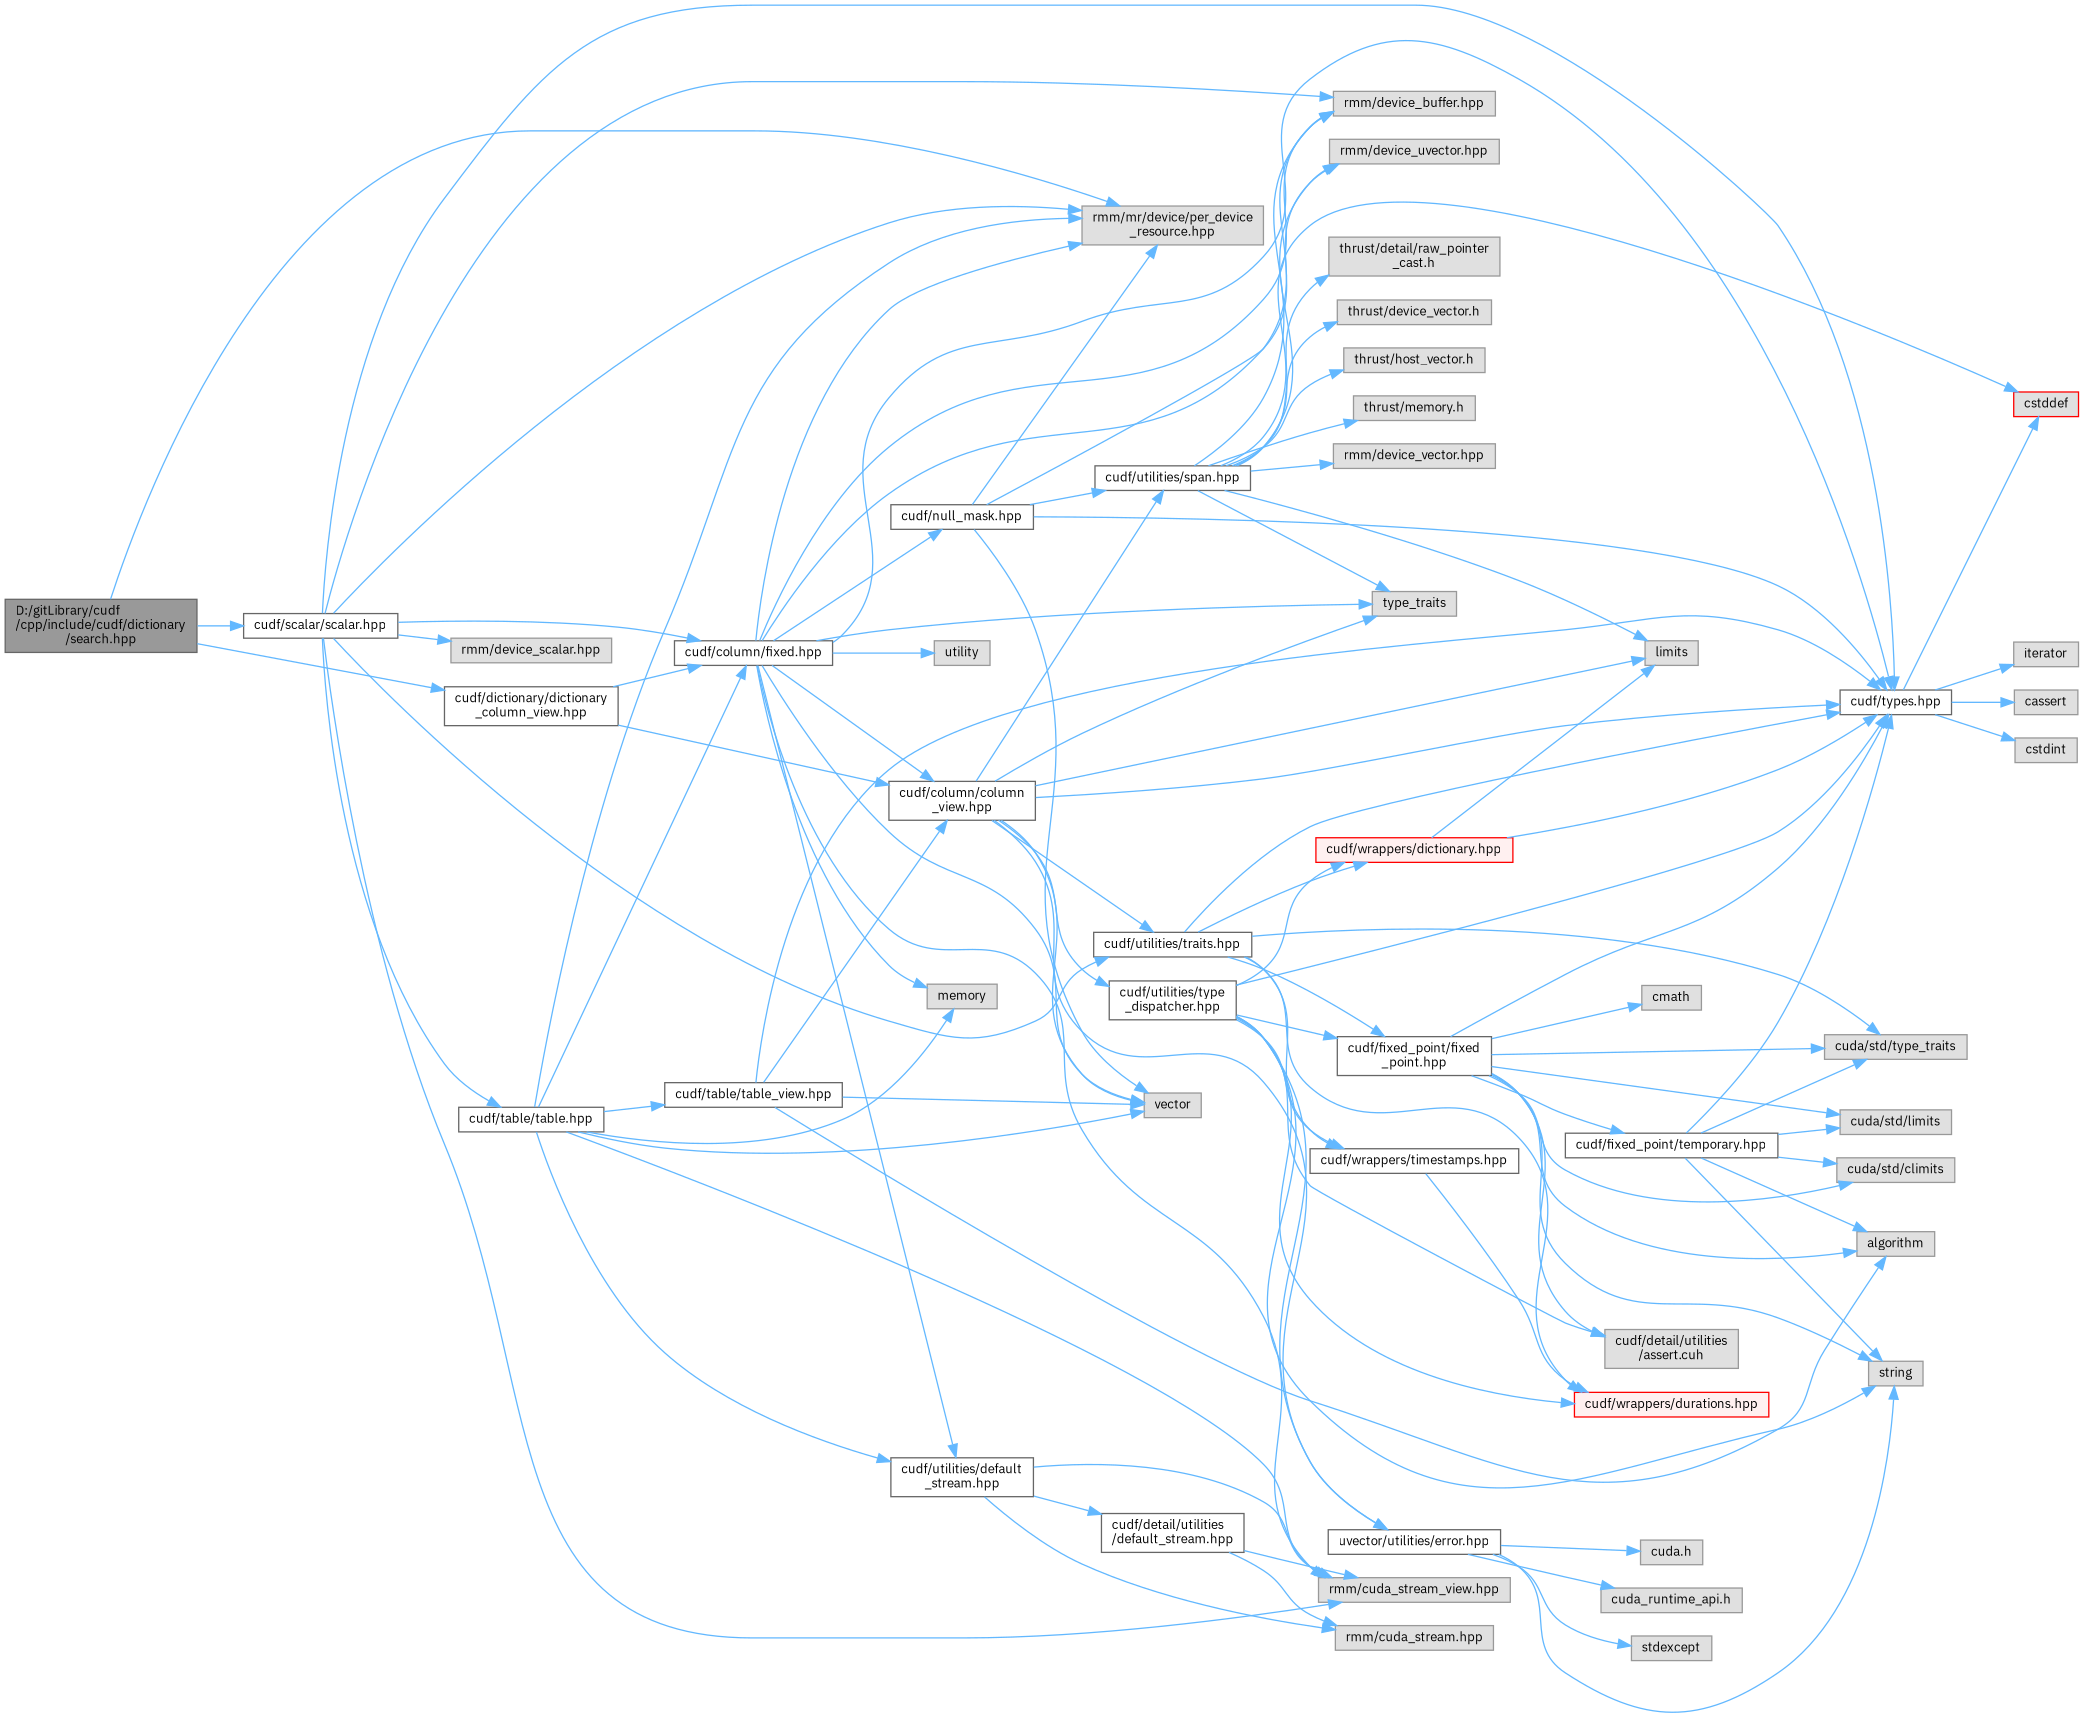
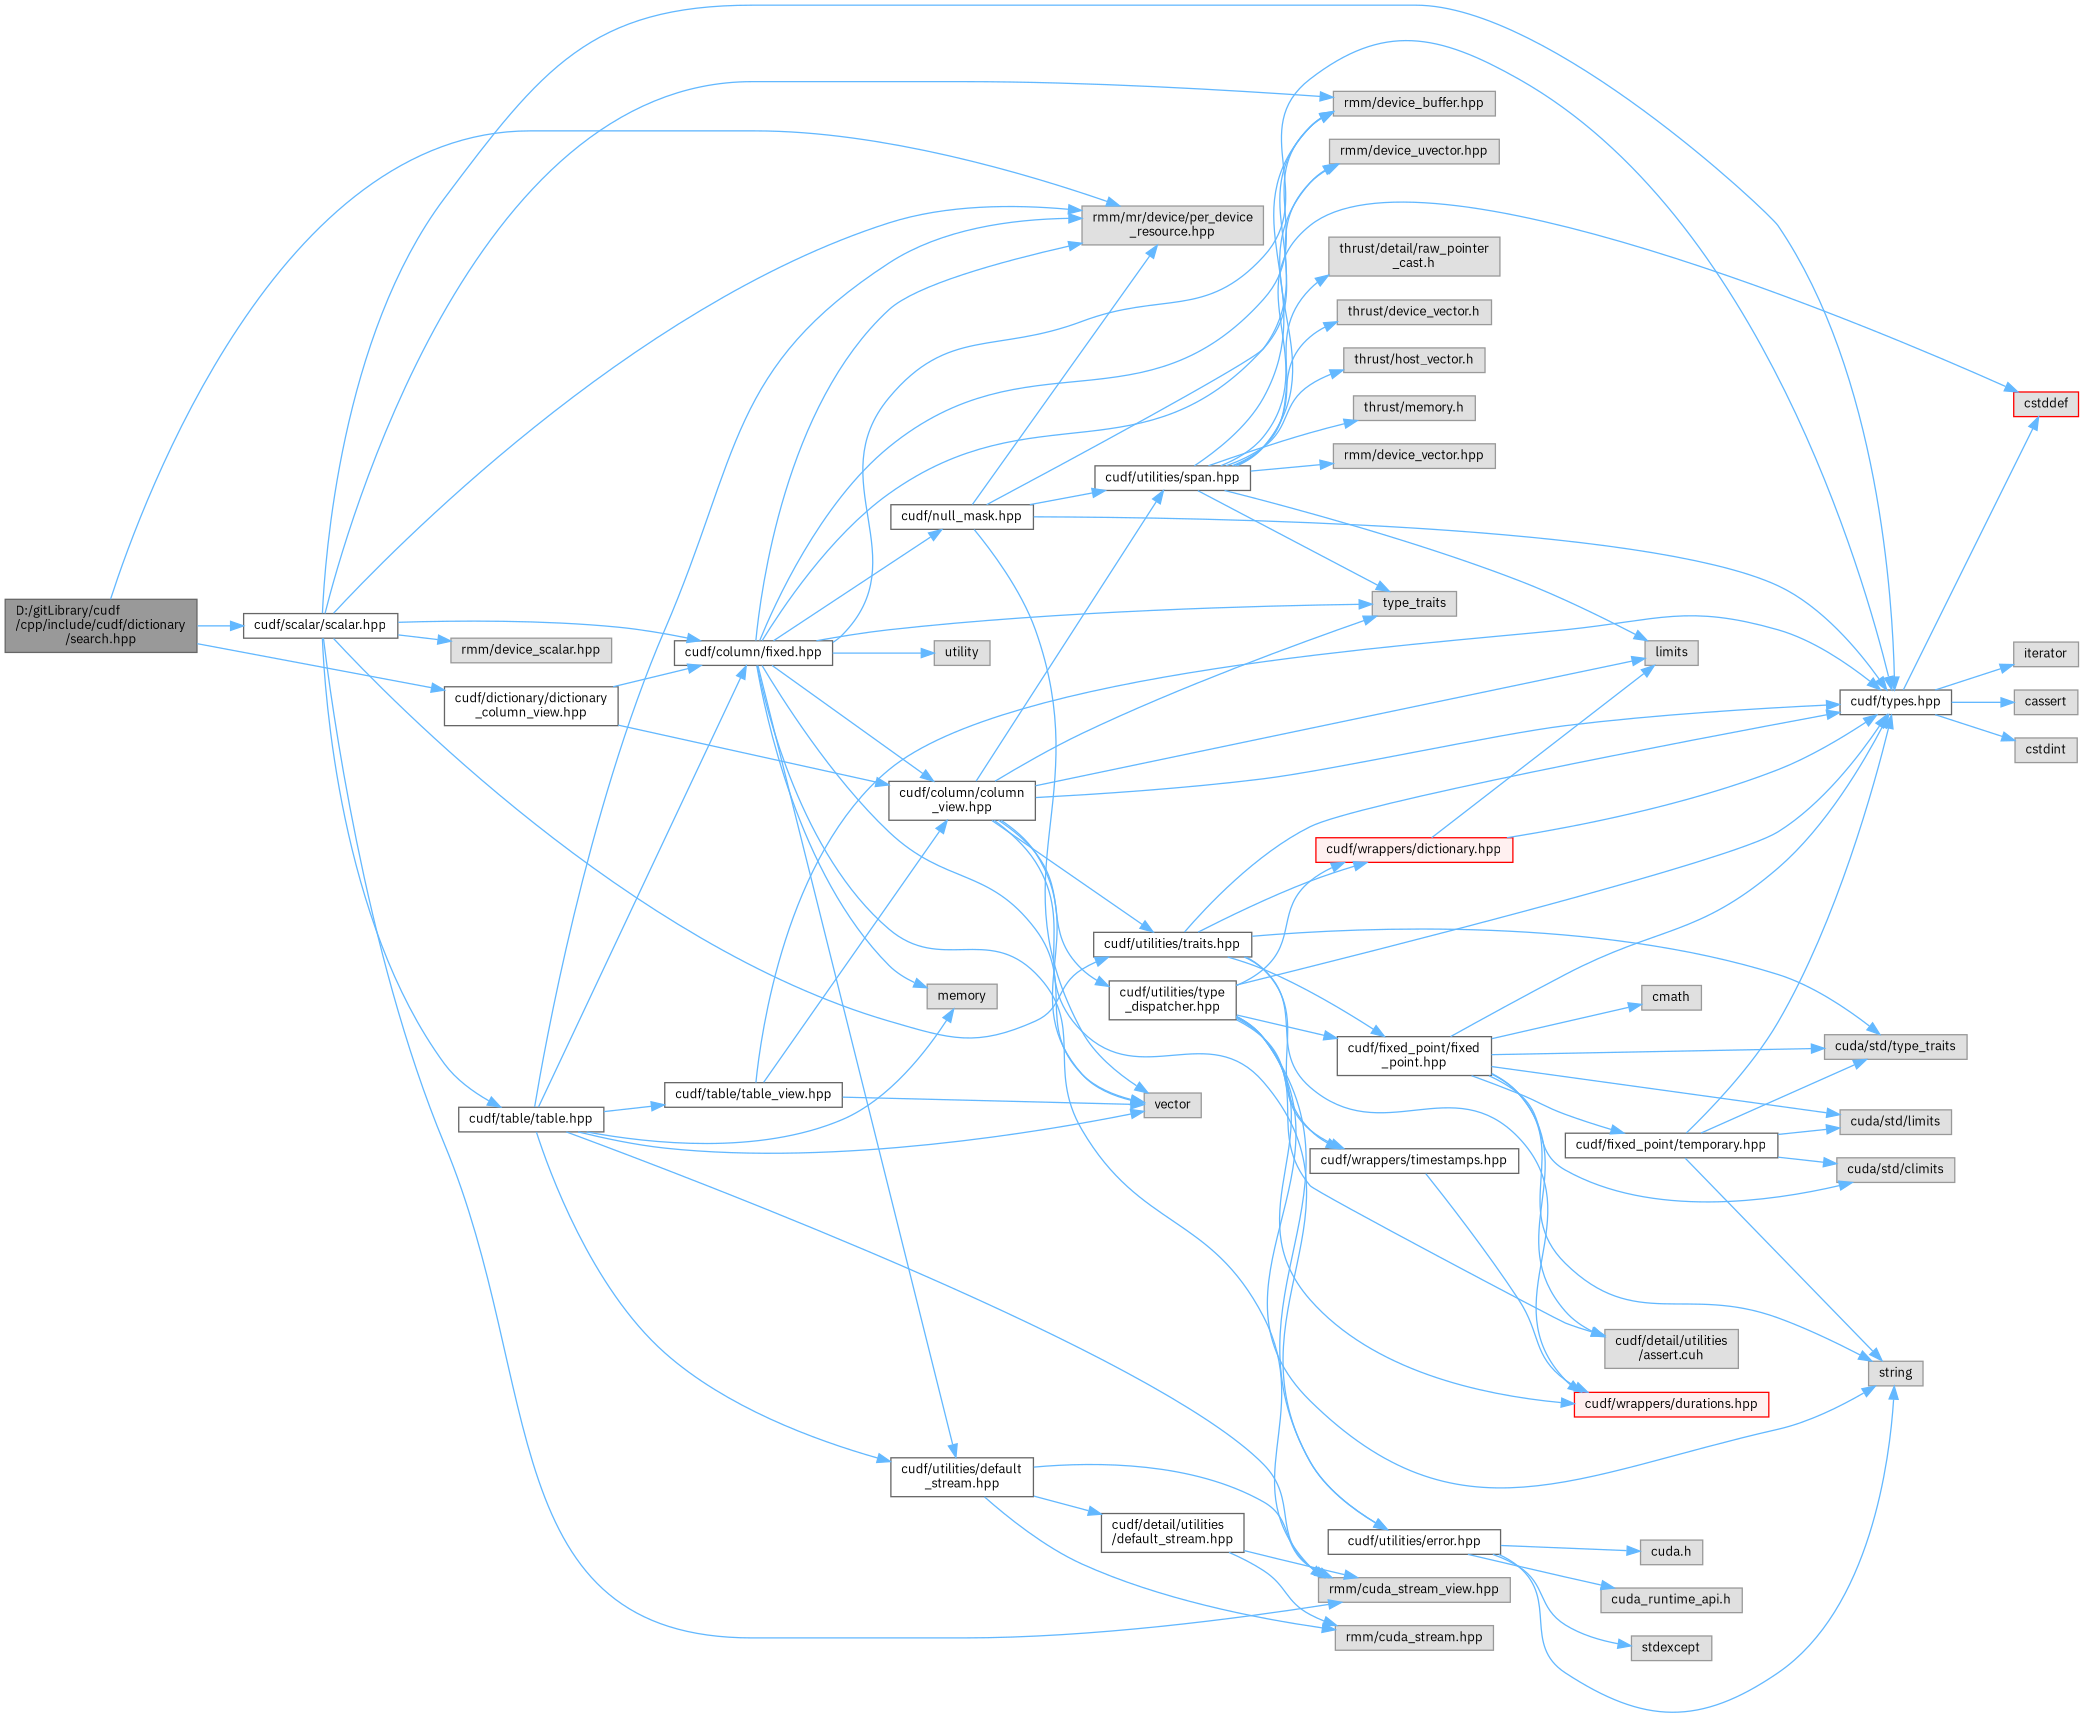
node "algorithm": removed
node "uvector/utilities/error.hpp": label "uvector/utilities/error.hpp" -> "cudf/utilities/error.hpp"
